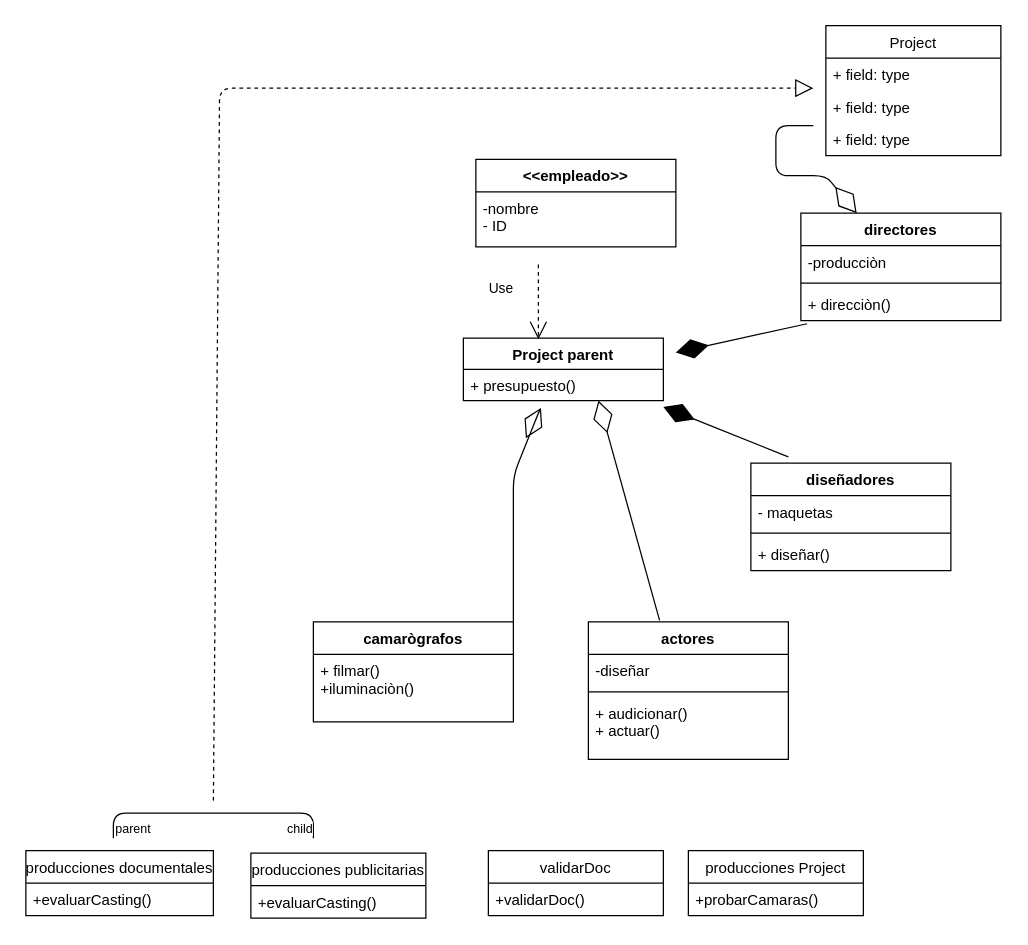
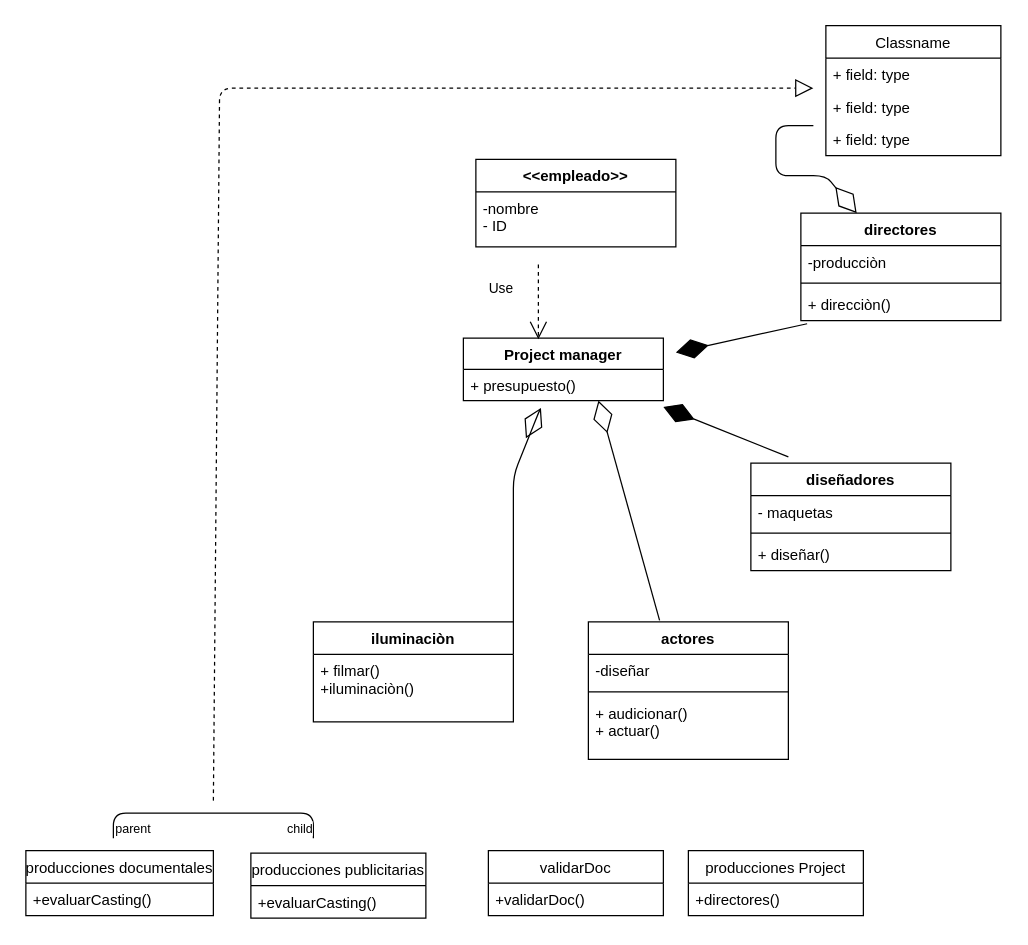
node "Project": label "Project" -> "Classname"
node "Project parent": label "Project parent" -> "Project manager"
node "camarògrafos": label "camarògrafos" -> "iluminaciòn"
node "+probarCamaras()": label "+probarCamaras()" -> "+directores()"
